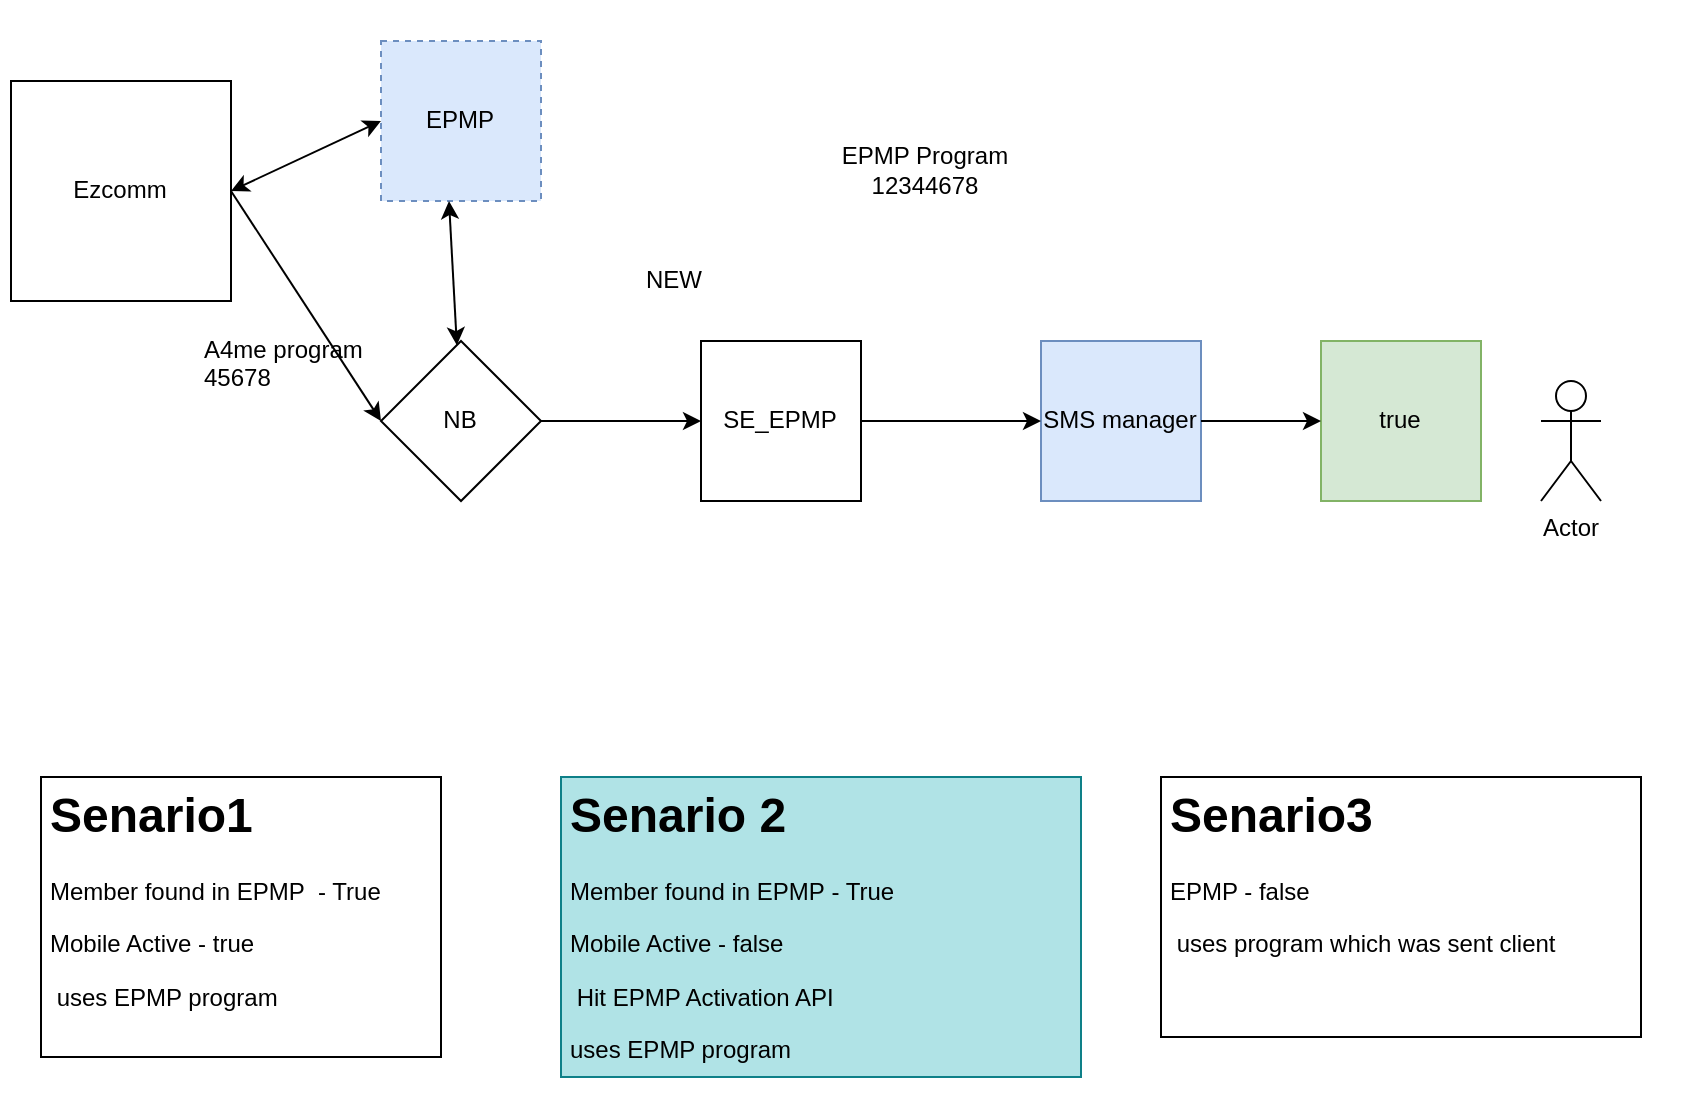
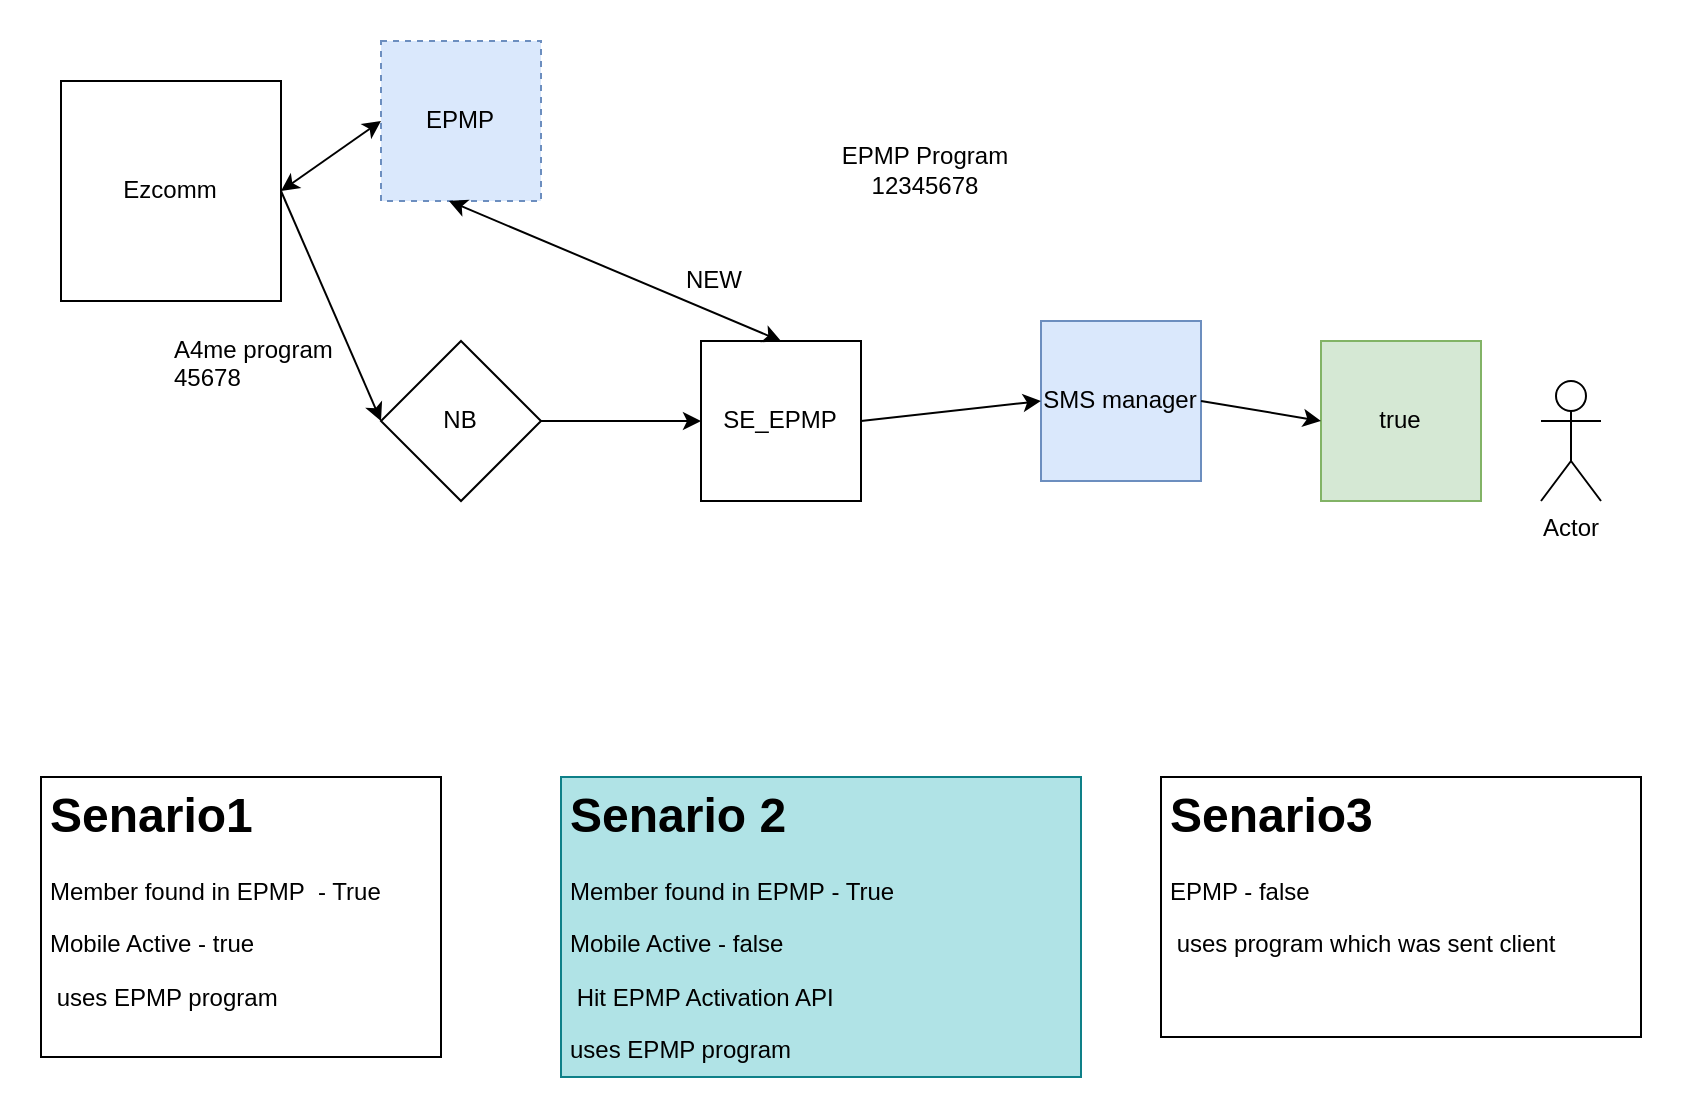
node "EPMP Program 12344678": label "EPMP Program 12344678" -> "EPMP Program 12345678"
node "Ezcomm": moved (121, 191) -> (171, 191)
edge "EPMP" -- "NB": now "EPMP" -- "SE_EPMP"
node "NEW": moved (683, 281) -> (723, 281)
node "A4me program 45678": moved (291, 361) -> (261, 361)
node "SMS manager": moved (1121, 421) -> (1121, 401)
